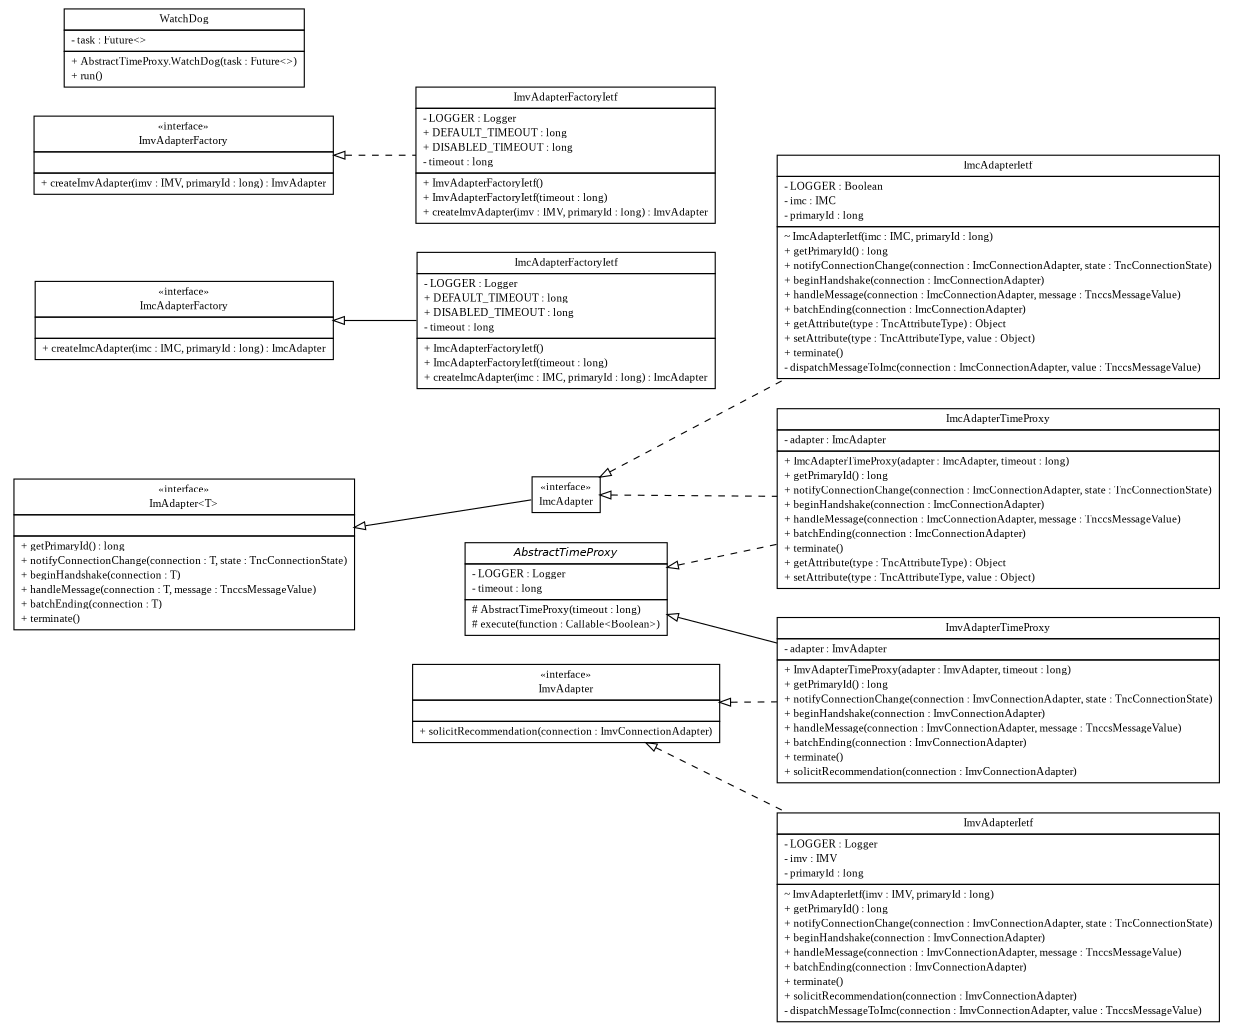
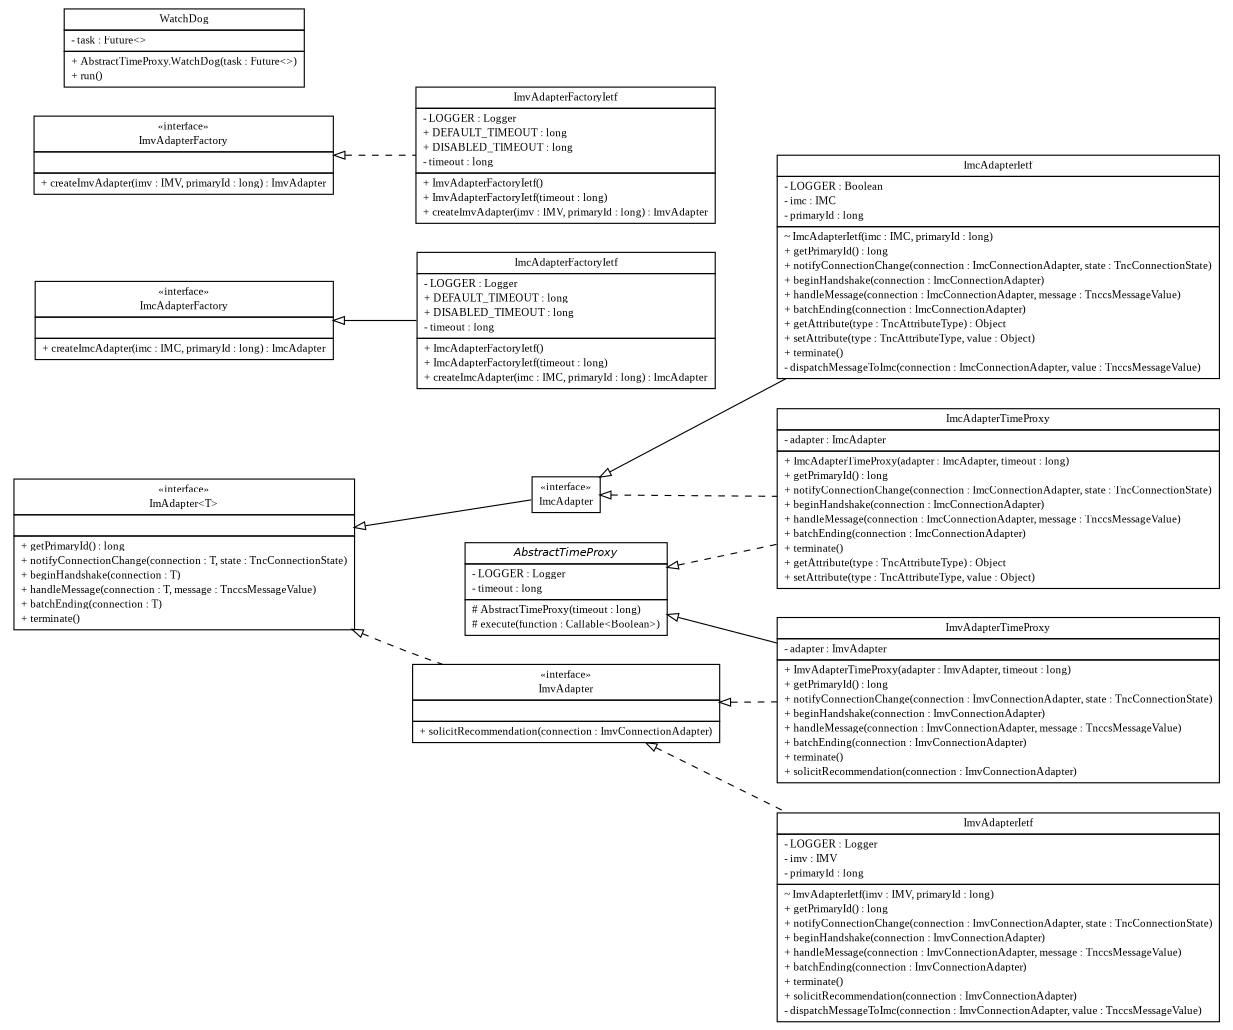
edge "ImcAdapterIetf" -> "ImcAdapter": style dashed -> solid
edge "ImvAdapter" -> "ImAdapter<T>": added
